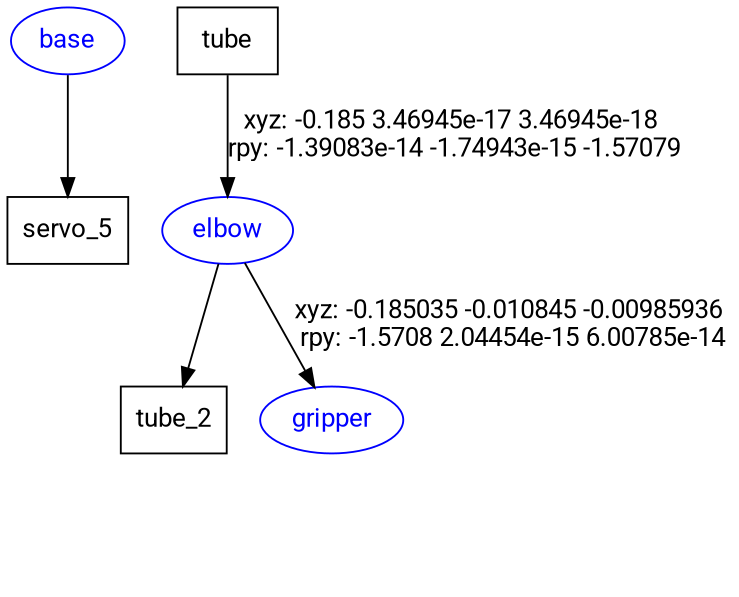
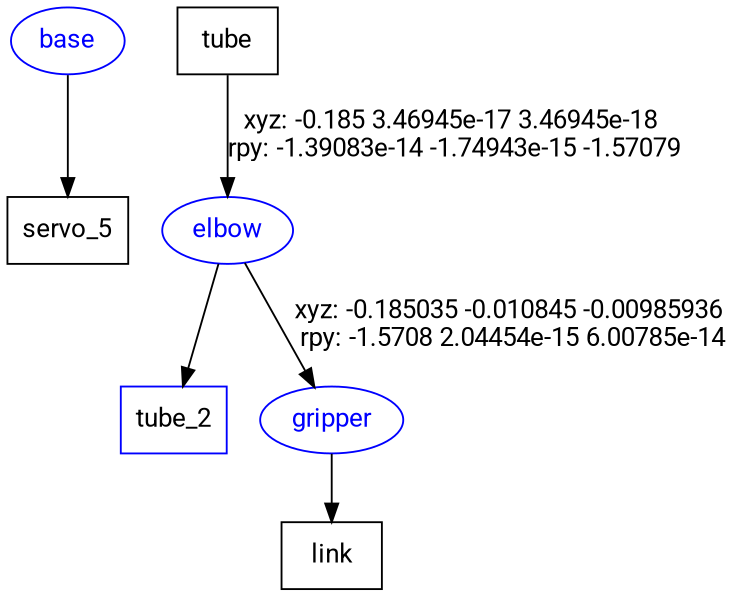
node "tube_2": color black -> blue
node "link": added
